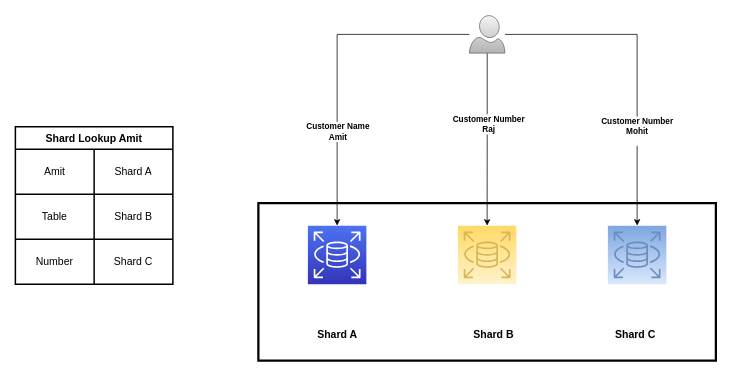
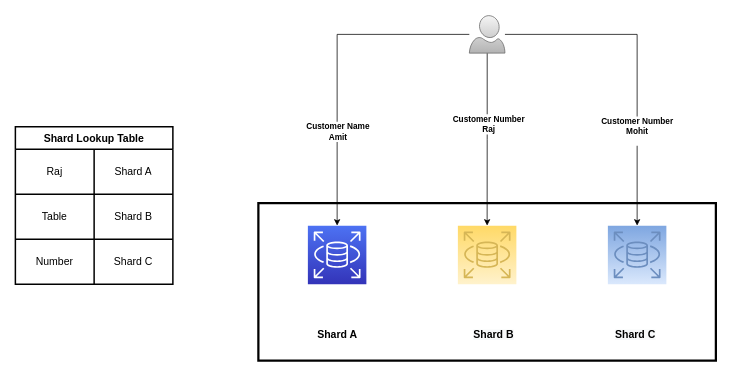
node "Shard Lookup Amit": label "Shard Lookup Amit" -> "Shard Lookup Table"
node "Amit": label "Amit" -> "Raj"
